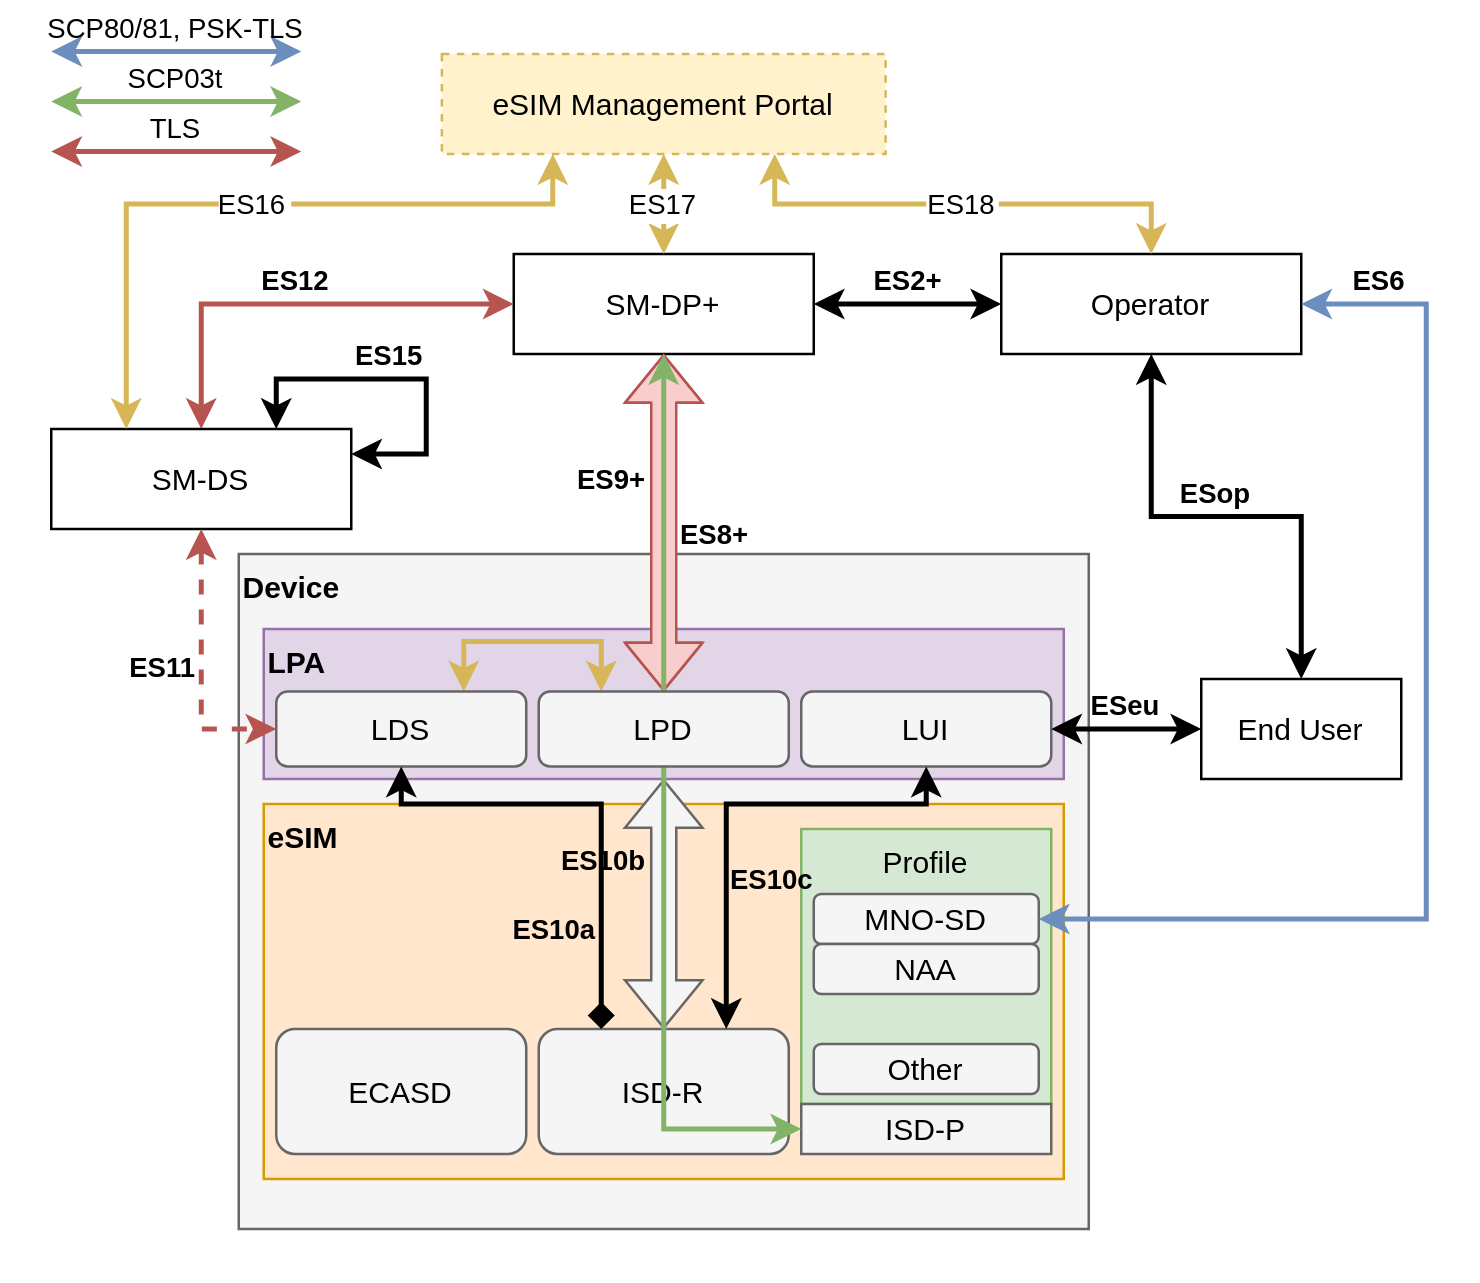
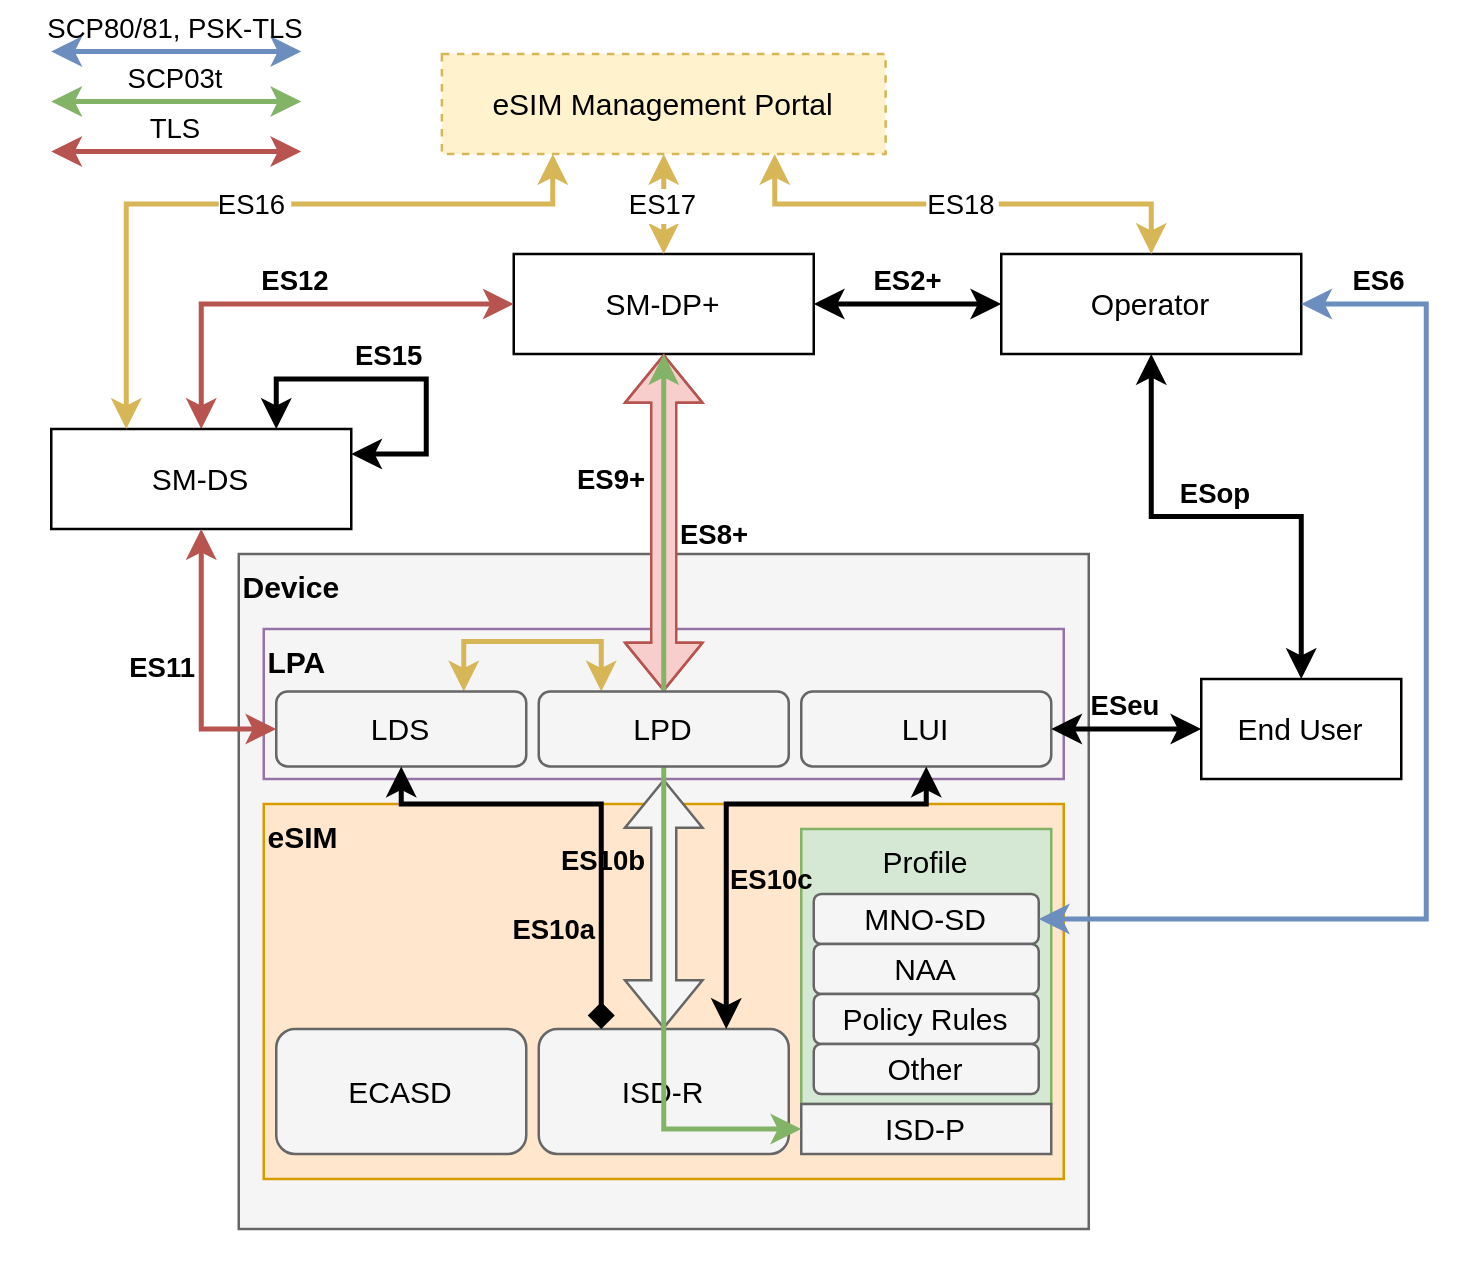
node "LPA": fillcolor #e1d5e7 -> #f5f5f5
edge "SM-DS" -- "LDS": style dashed -> solid
node "Policy Rules": added
